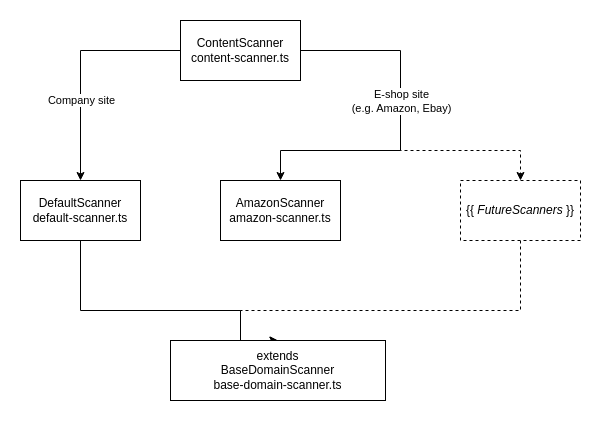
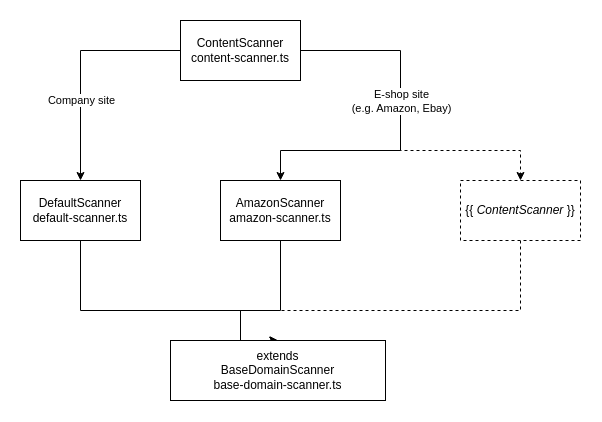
node "{{ FutureScanners }}": label "{{ FutureScanners }}" -> "{{ ContentScanner }}"
edge "AmazonScanner amazon-scanner.ts" -> "extends BaseDomainScanner base-domain-scanner.ts": added
